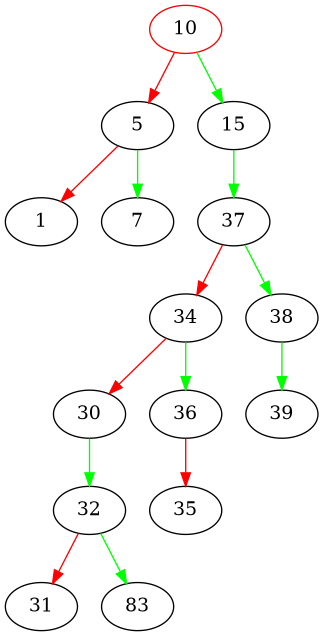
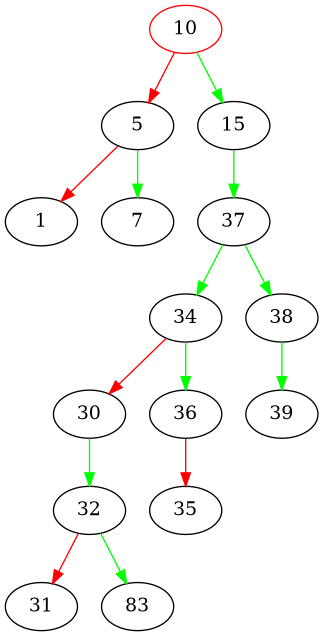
edge "37" -> "34": color red -> green
